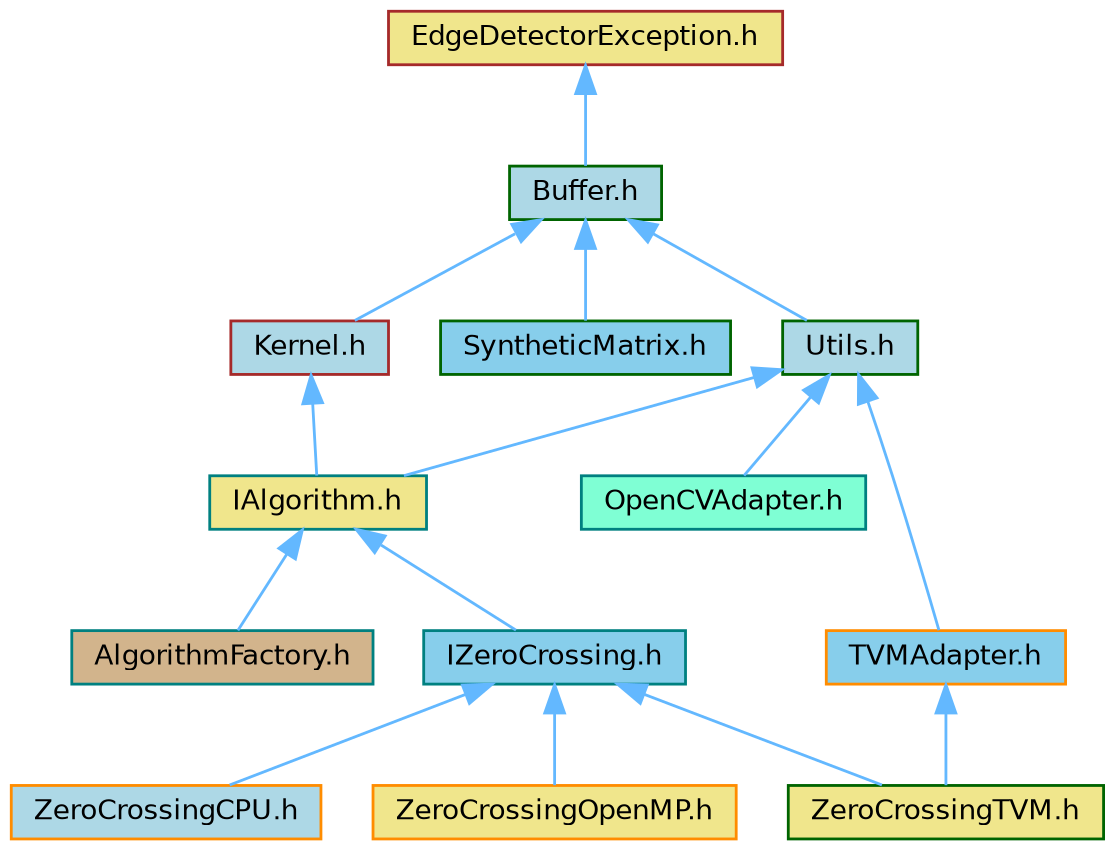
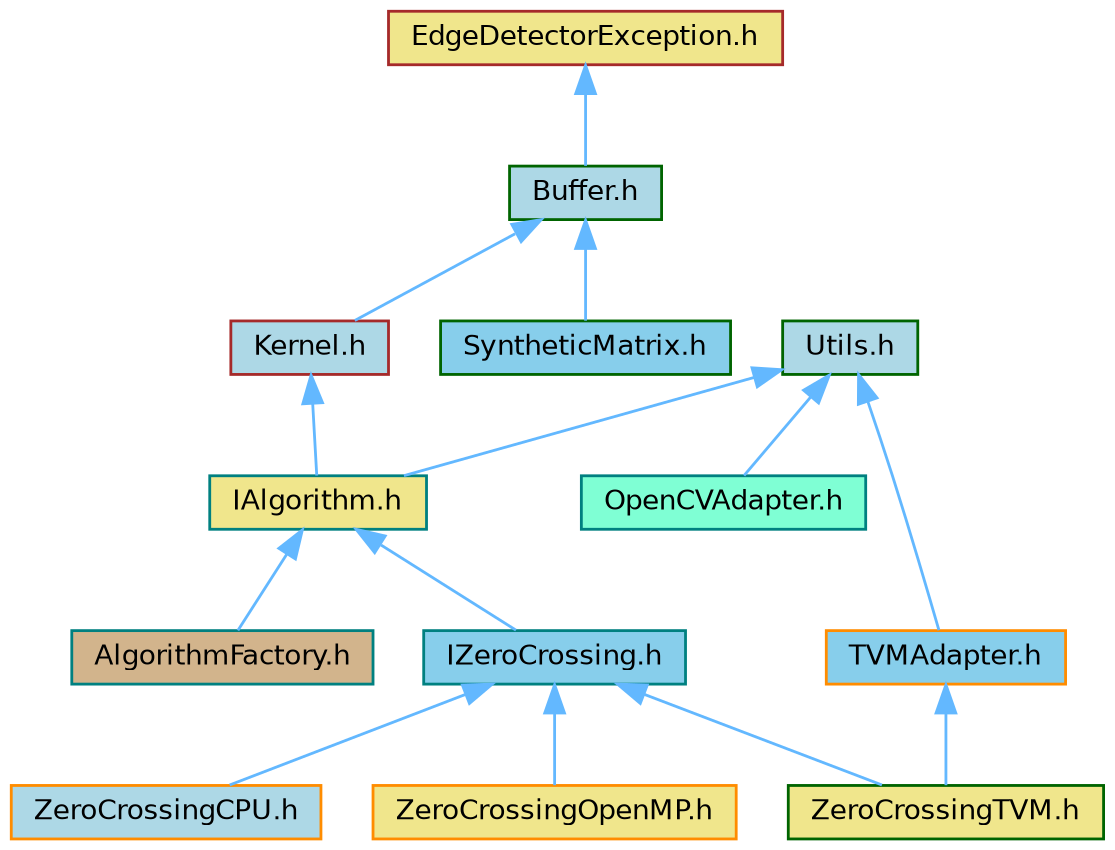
edge "Utils.h" -> "Buffer.h": removed
